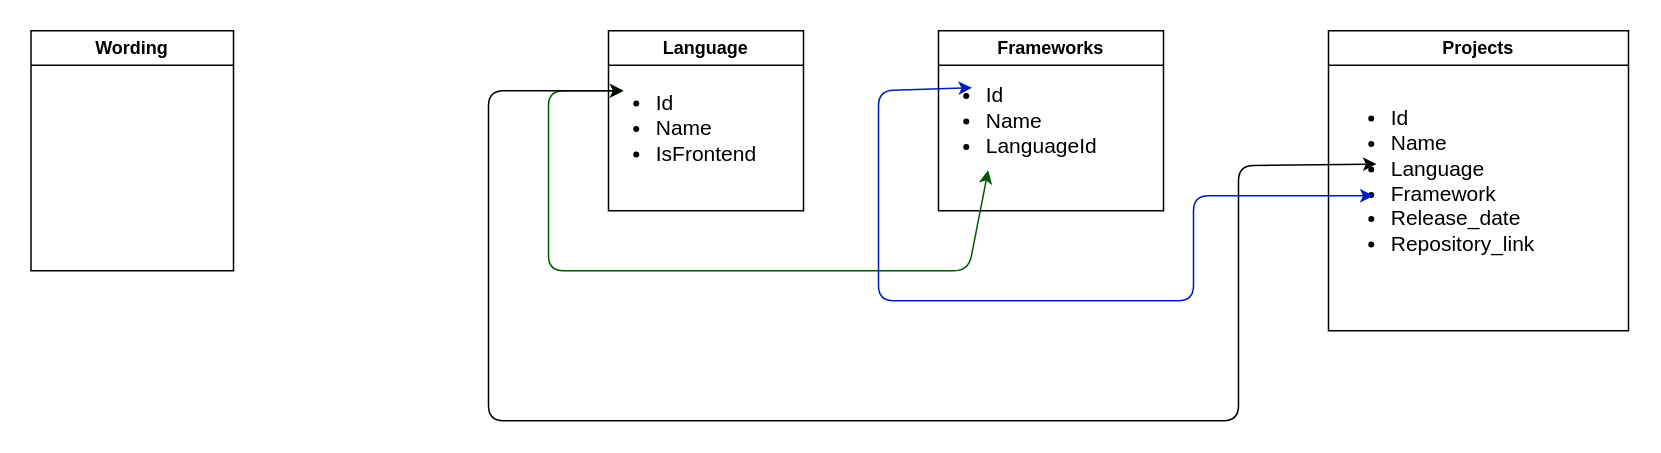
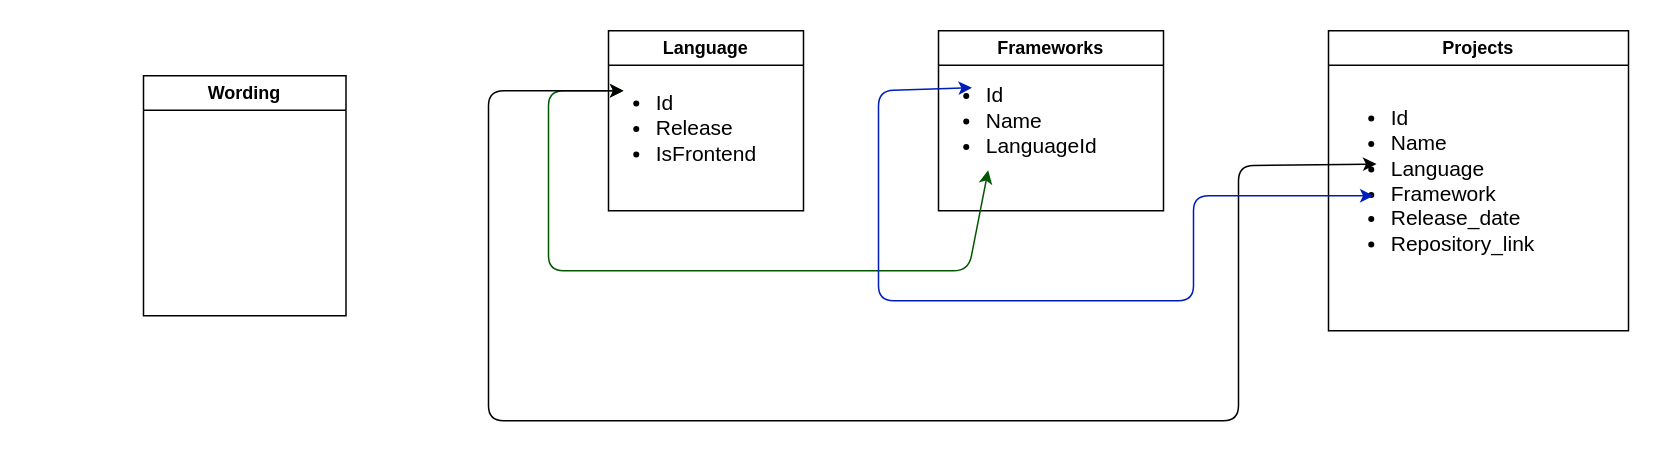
node "Id Name IsFrontend": label "Id Name IsFrontend" -> "Id Release IsFrontend"
node "Wording": moved (132, 151) -> (245, 196)
